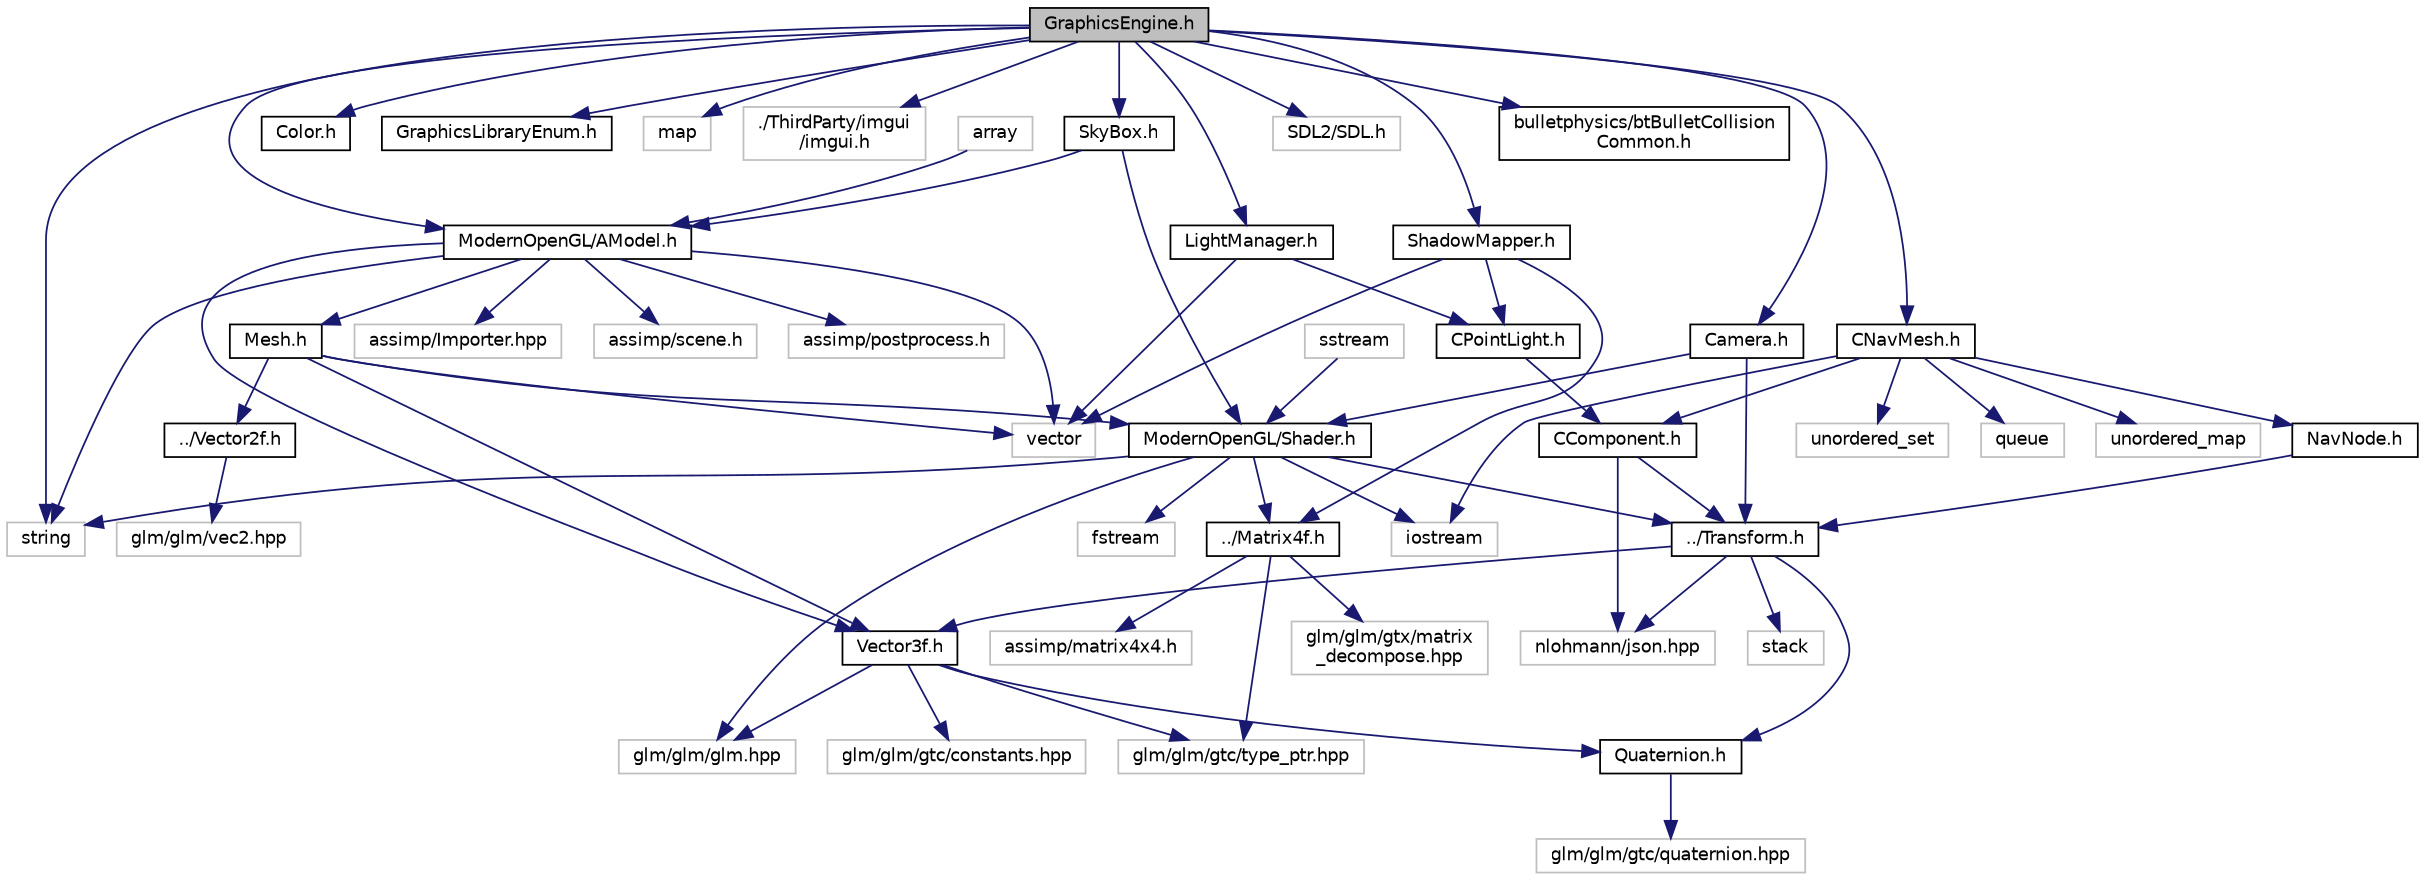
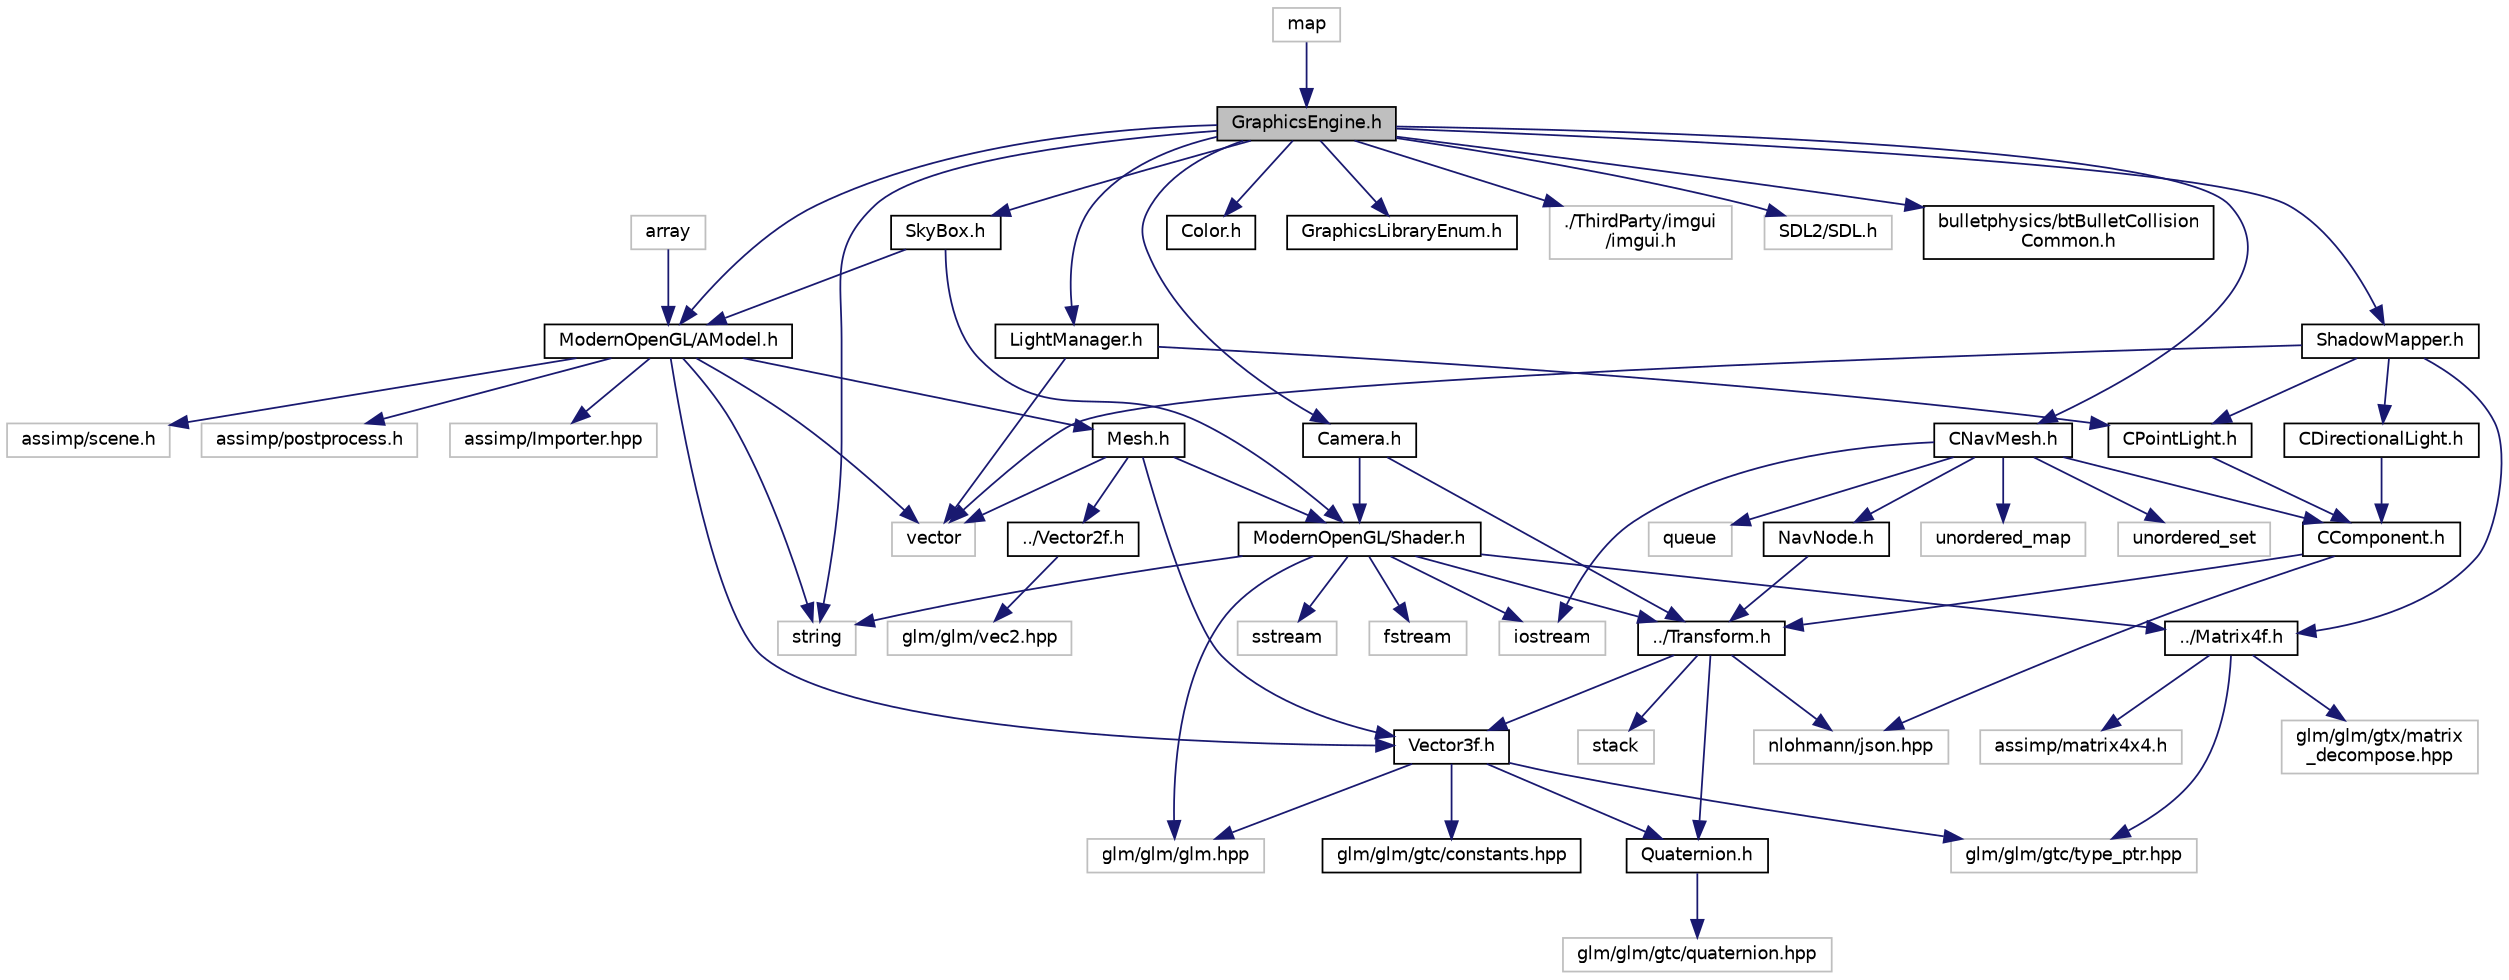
edge "GraphicsEngine.h" -> "map": reversed
edge "sstream" -> "ModernOpenGL/Shader.h": reversed
node "CDirectionalLight.h": added
node "glm/glm/gtc/constants.hpp": color grey75 -> black
